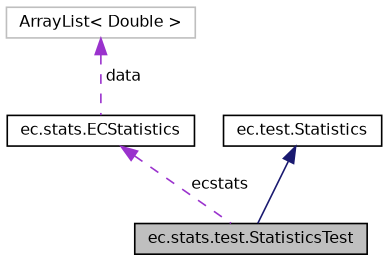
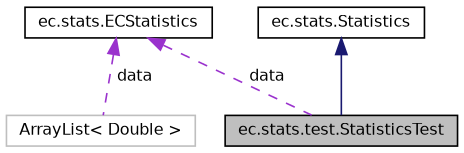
edge "ec.stats.ECStatistics" -> "ArrayList< Double >": reversed
node "ec.test.Statistics": label "ec.test.Statistics" -> "ec.stats.Statistics"
edge "ec.stats.test.StatisticsTest" -> "ec.stats.ECStatistics": label " ecstats" -> " data"
